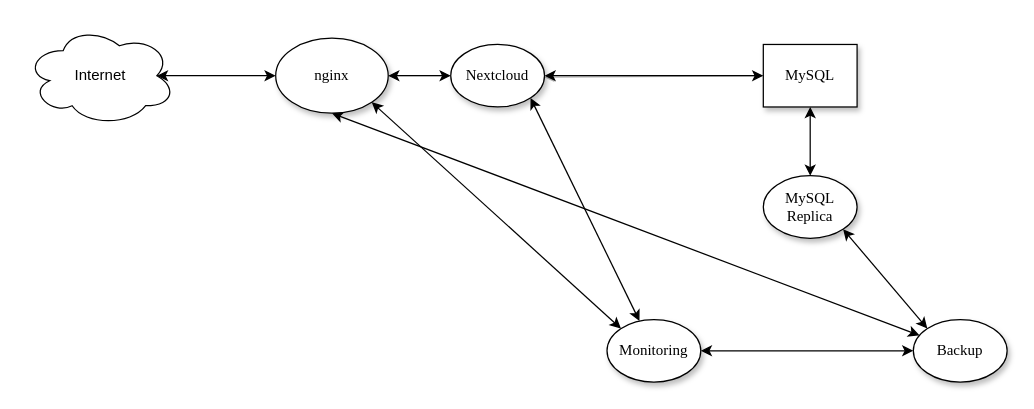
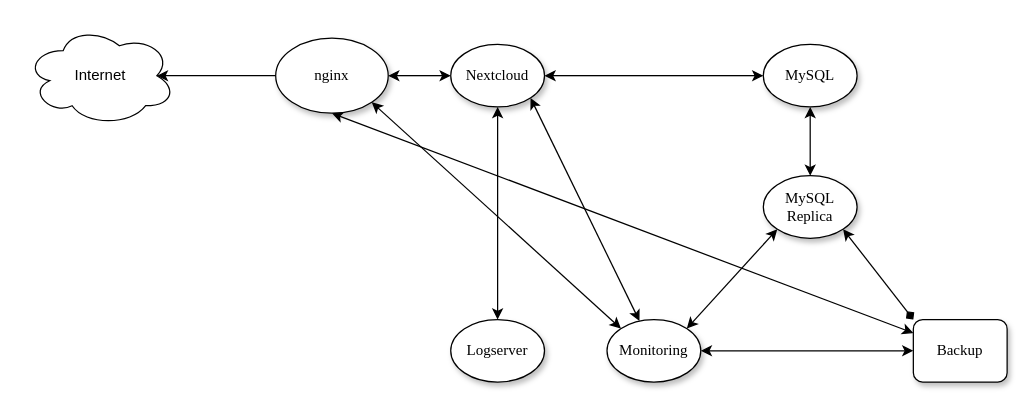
edge "Internet" -- "nginx": arrowhead classic -> none
node "MySQL": shape rectangle -> ellipse
edge "Nextcloud" -- "Logserver": added
edge "MySQL Replica" -- "Monitoring": added
edge "MySQL Replica" -- "Backup": arrowhead classic -> diamond
node "Logserver": added
node "Backup": shape ellipse -> rounded rectangle
